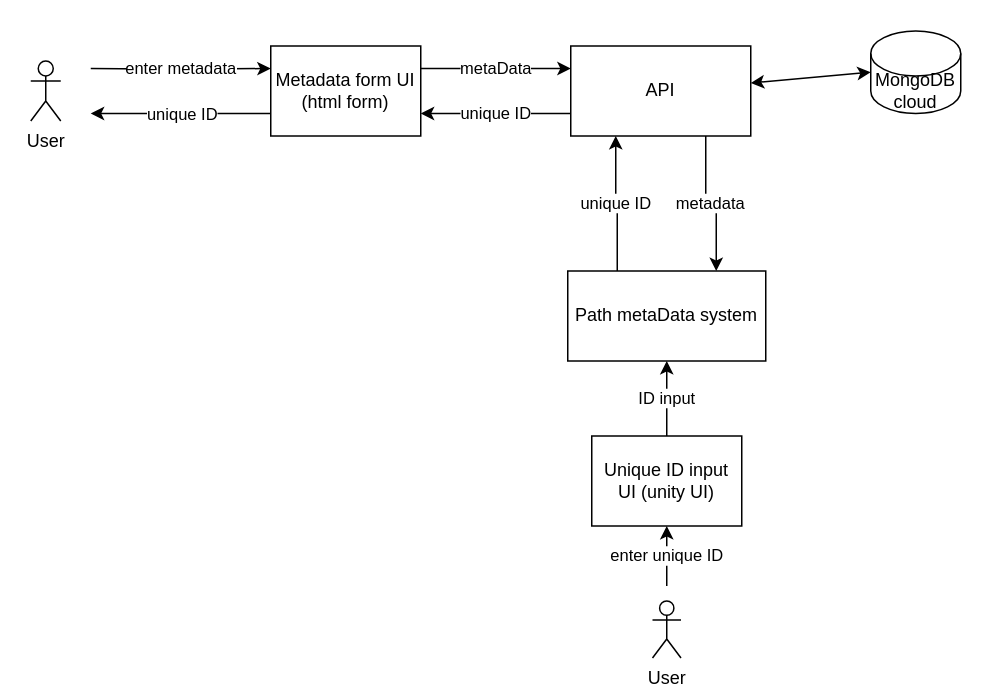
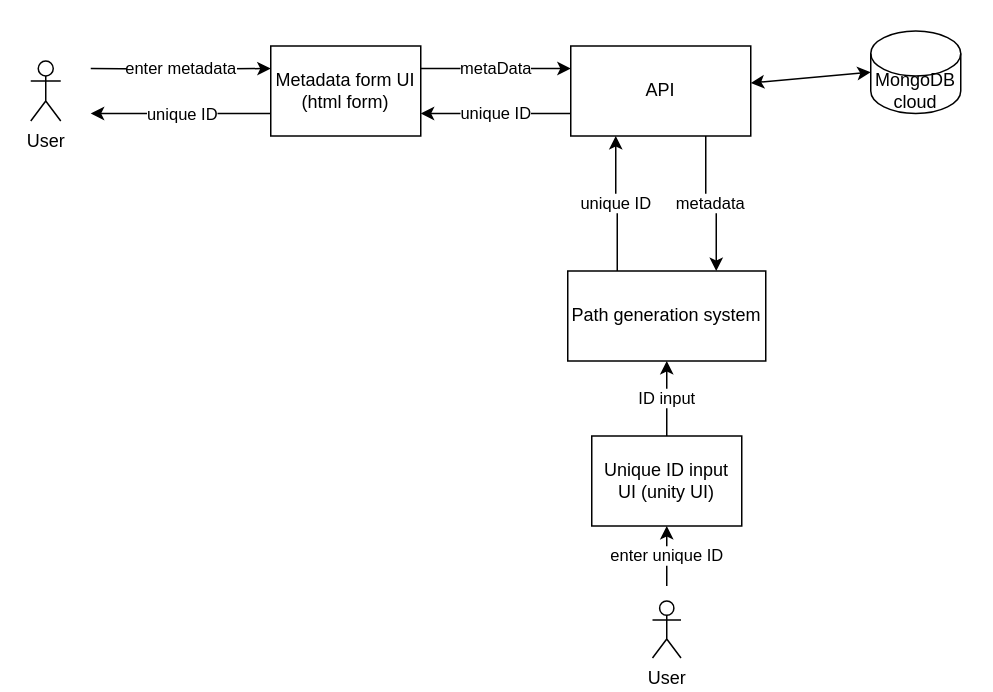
node "Path metaData system": label "Path metaData system" -> "Path generation system"
